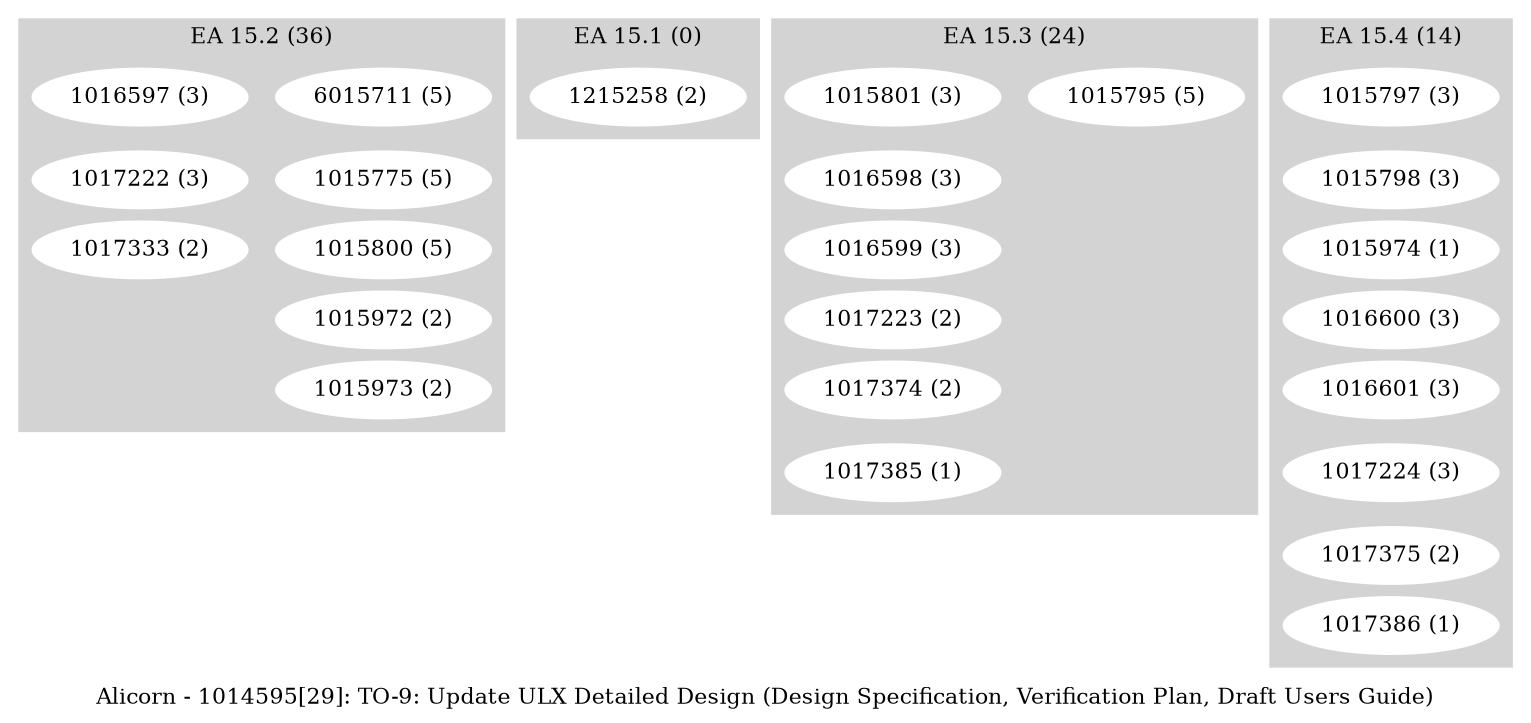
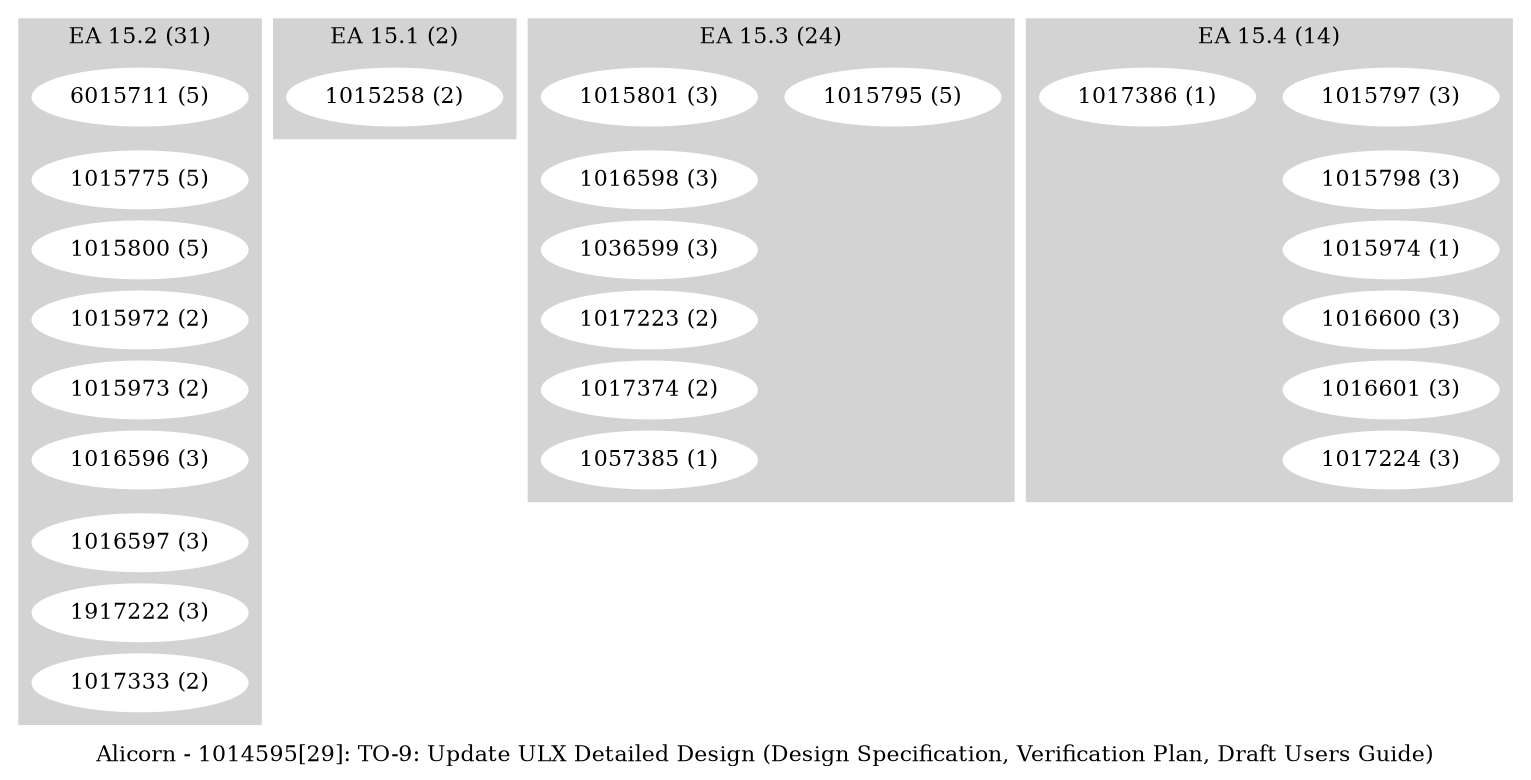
cluster "EA 15.2 (36)": label "EA 15.2 (36)" -> "EA 15.2 (31)"
cluster "EA 15.1 (0)": label "EA 15.1 (0)" -> "EA 15.1 (2)"
node "1215258 (2)": label "1215258 (2)" -> "1015258 (2)"
node "1017222 (3)": label "1017222 (3)" -> "1917222 (3)"
node "1016599 (3)": label "1016599 (3)" -> "1036599 (3)"
node "1016596 (3)": added
node "1017385 (1)": label "1017385 (1)" -> "1057385 (1)"
node "1017375 (2)": removed
